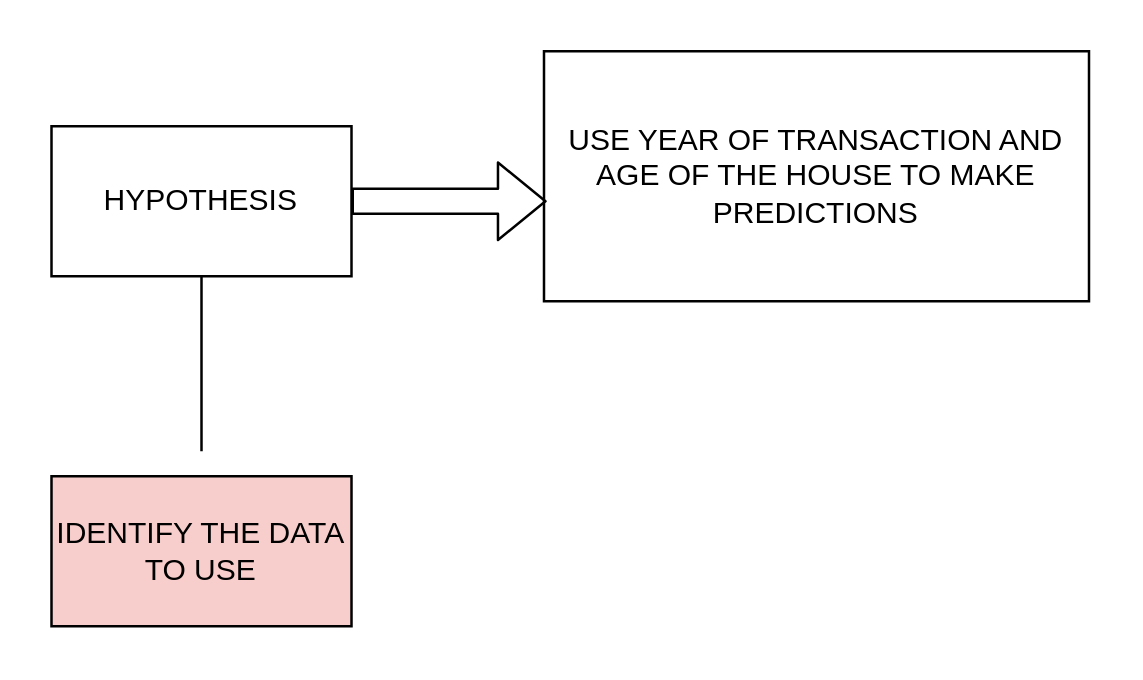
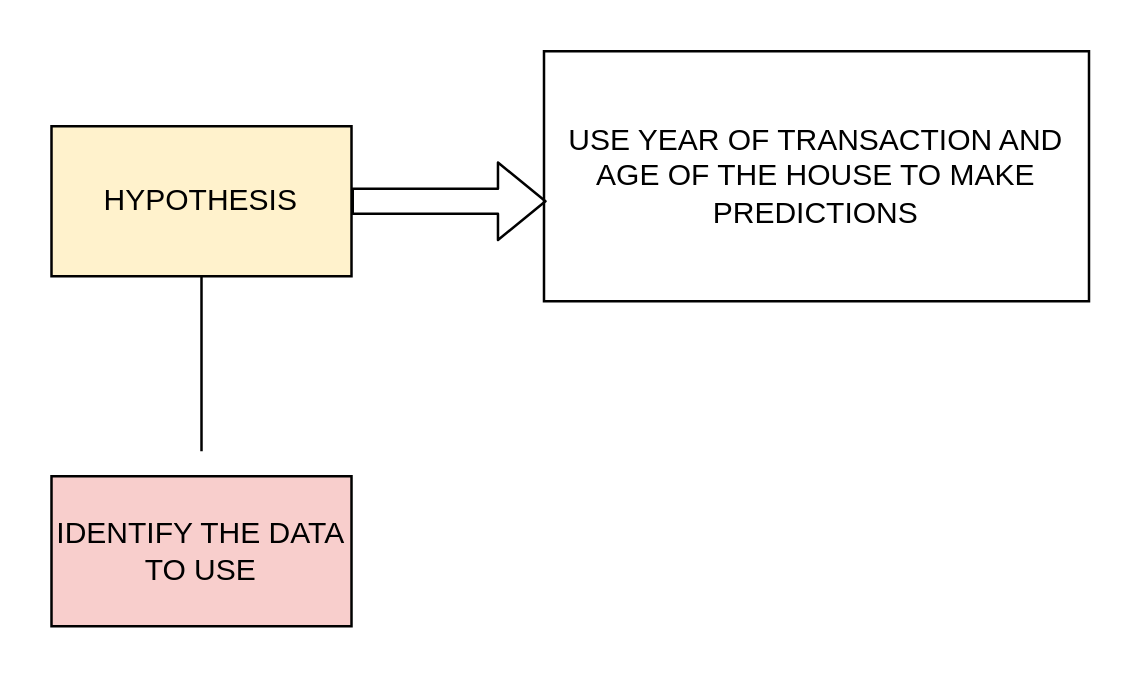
node "HYPOTHESIS": fillcolor #ffffff -> #fff2cc
